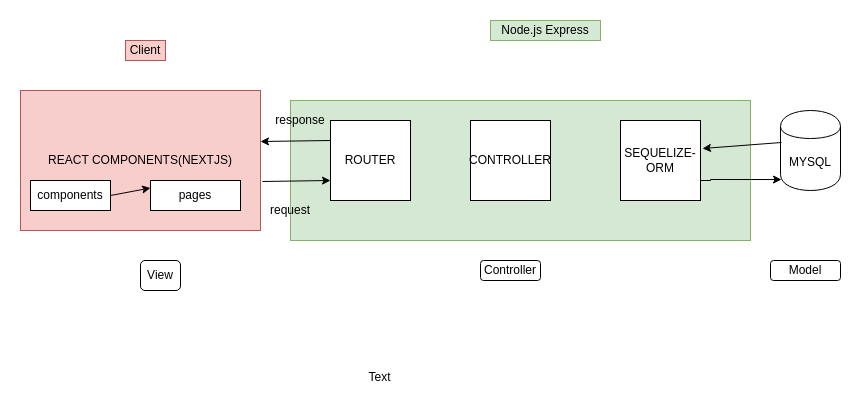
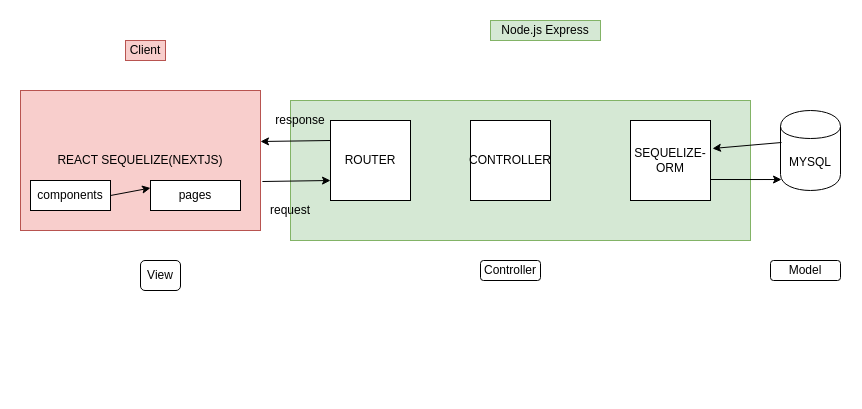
node "REACT COMPONENTS(NEXTJS)": label "REACT COMPONENTS(NEXTJS)" -> "REACT SEQUELIZE(NEXTJS)"
node "SEQUELIZE-ORM": moved (661, 161) -> (671, 161)
node "Text": removed
